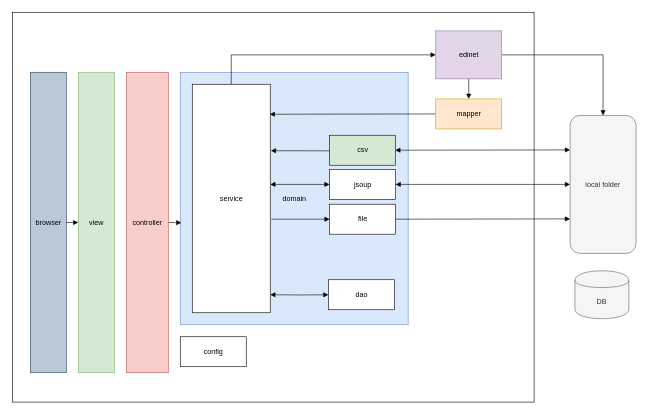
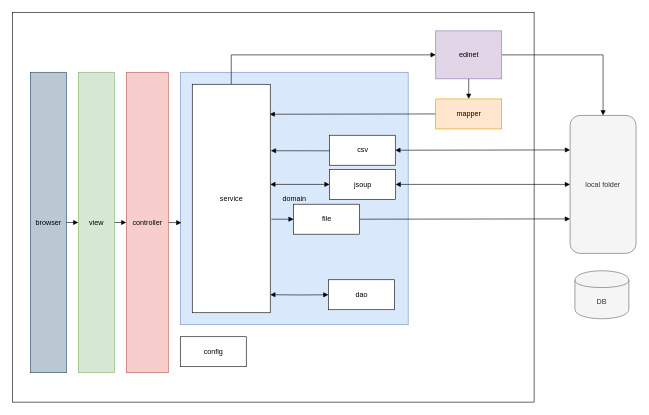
node "csv": fillcolor #d5e8d4 -> #ffffff
node "file": moved (363, 219) -> (327, 219)
edge "view" -> "controller": added
